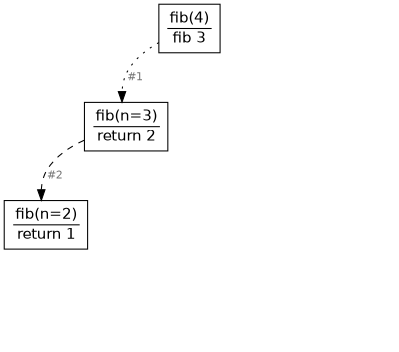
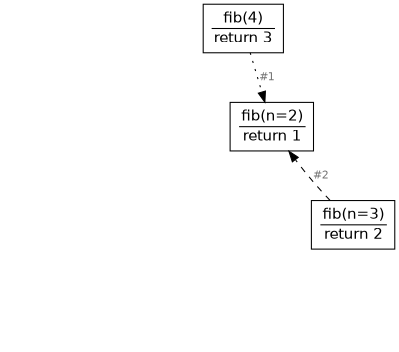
node "fib(4)": text "fib 3" -> "return 3"
edge "fib(4)" -> "fib(n=3)": now "fib(4)" -> "fib(n=2)"
